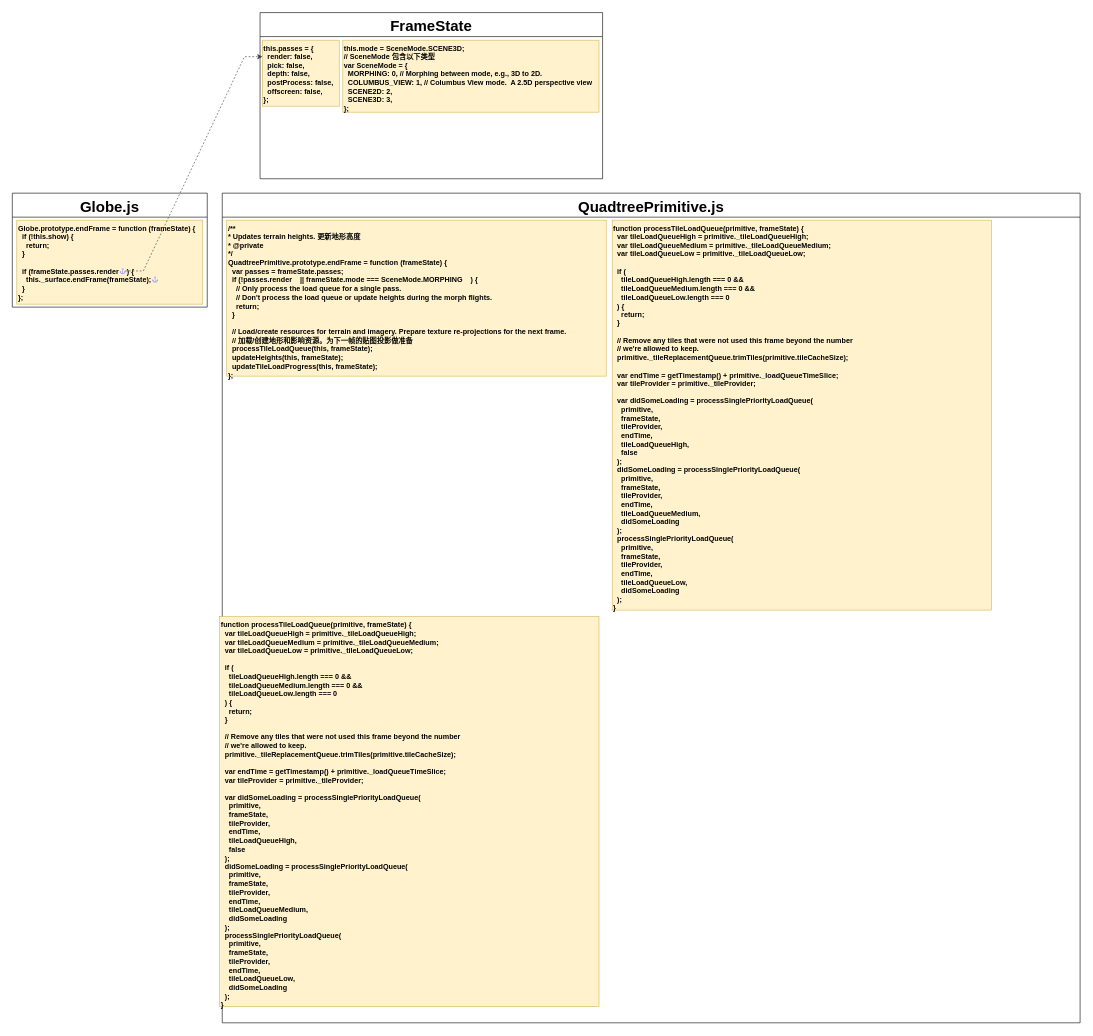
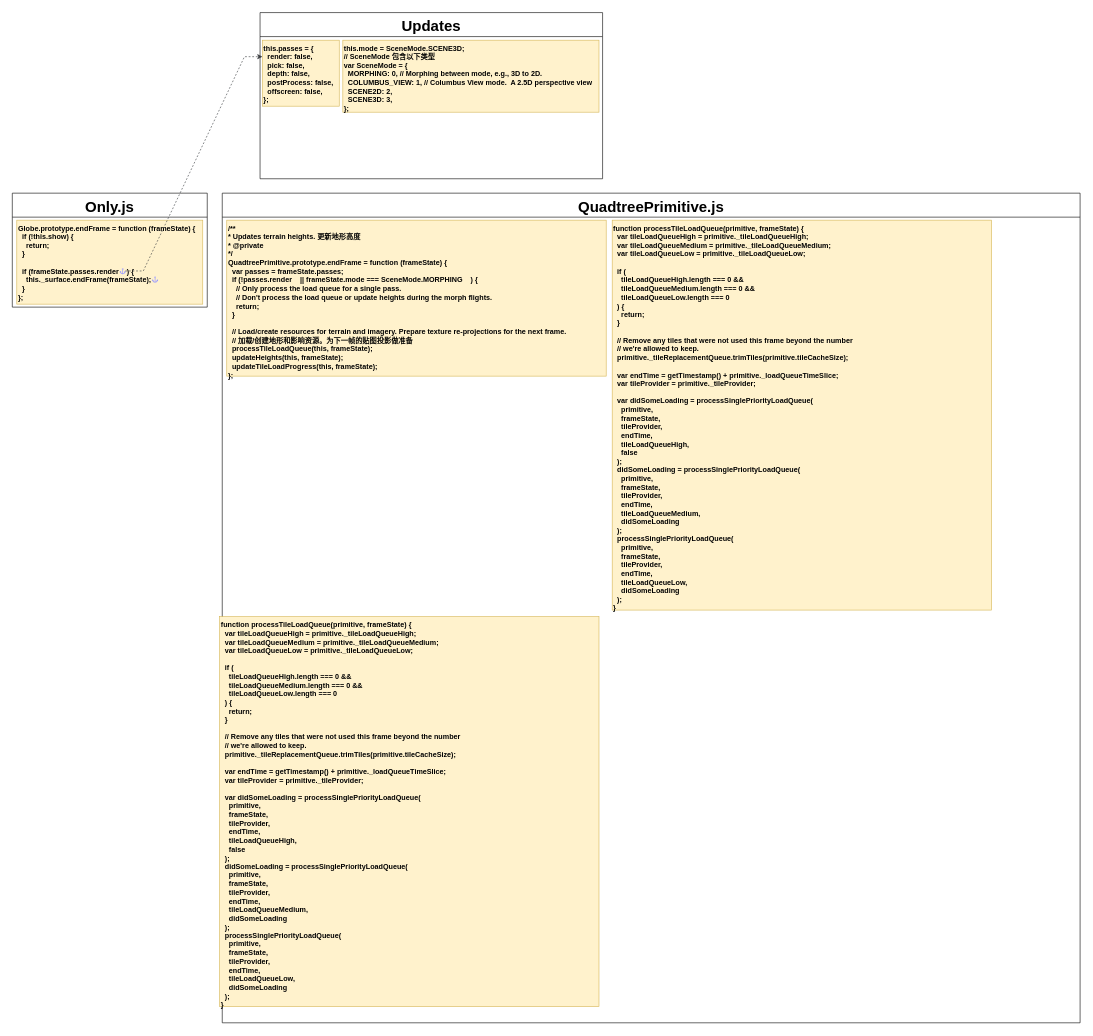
node "FrameState": label "FrameState" -> "Updates"
node "Globe.js": label "Globe.js" -> "Only.js"
